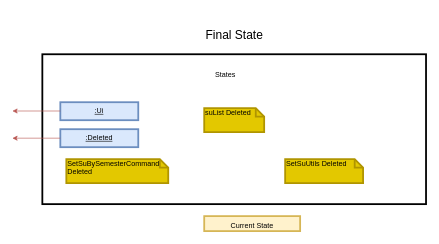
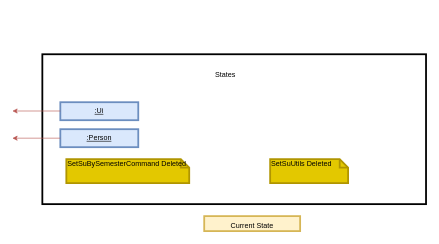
node "Final State": removed
node "suList Deleted": removed
node ":Deleted": label ":Deleted" -> ":Person"
node "SetSuBySemesterCommand Deleted": size 102x24 -> 123x24
node "SetSuUtils Deleted": moved (324, 171) -> (309, 171)
